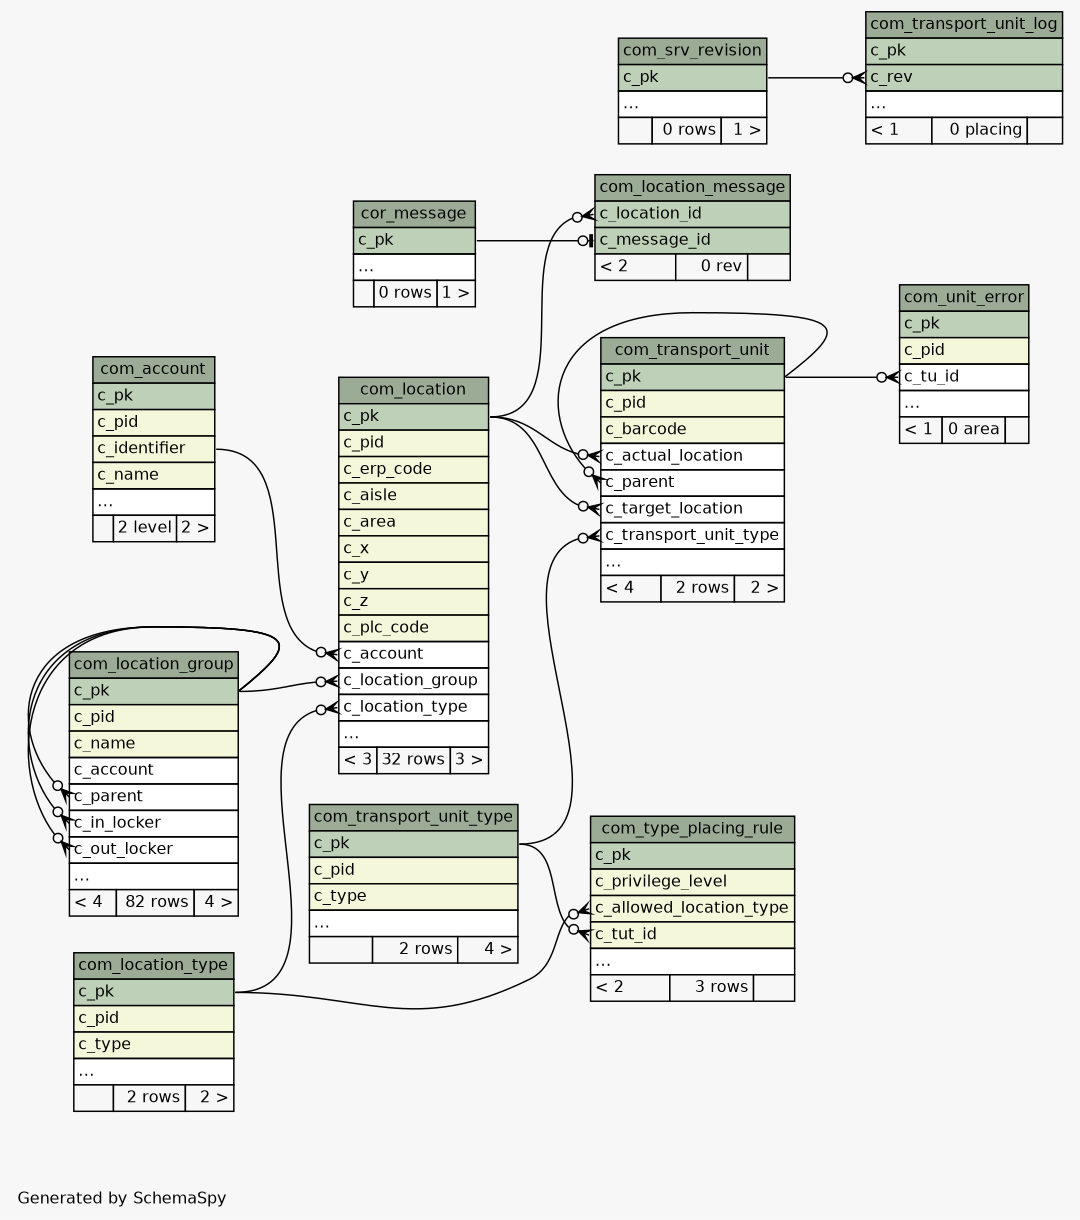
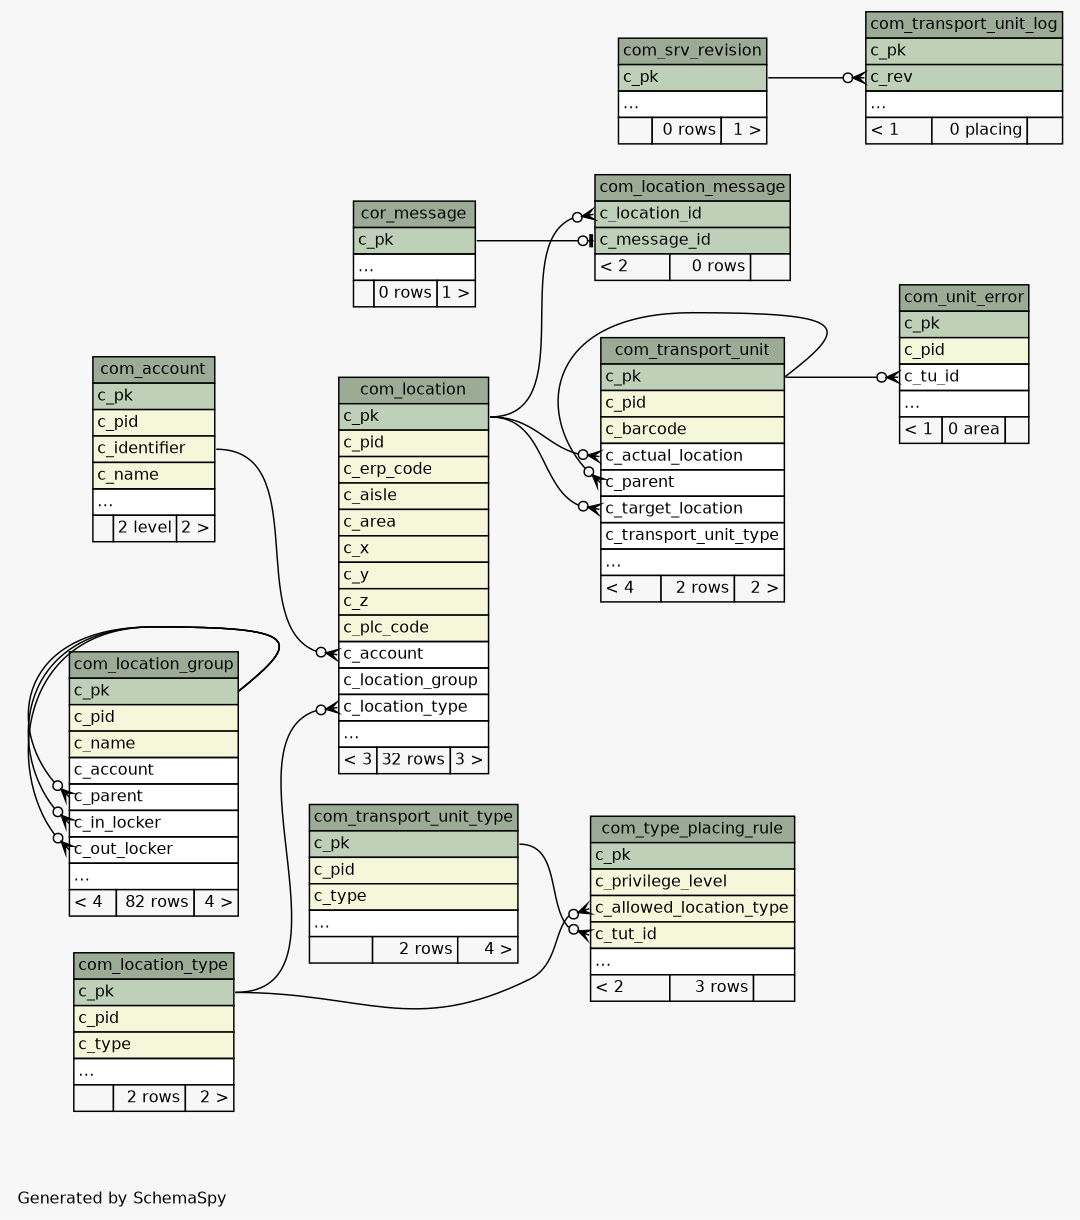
node "com_location_message": text "0 rev" -> "0 rows"
edge "com_location_group" -> "com_location": removed
edge "com_transport_unit_type" -> "com_transport_unit": removed
